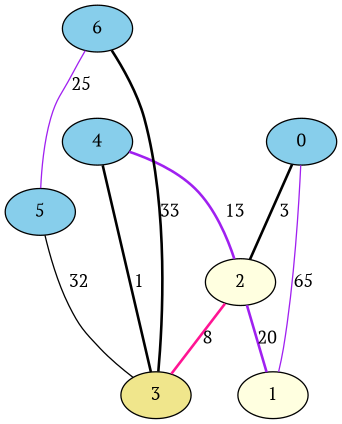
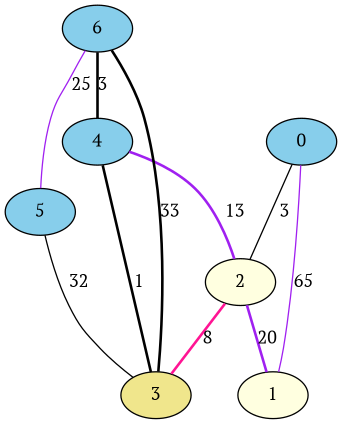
edge "6" -- "4": added, label "3"
edge "0" -- "2": style bold -> solid
